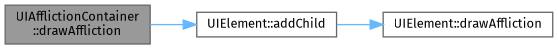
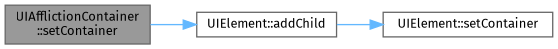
node "UIAfflictionContainer ::drawAffliction": label "UIAfflictionContainer ::drawAffliction" -> "UIAfflictionContainer ::setContainer"
node "UIElement::drawAffliction": label "UIElement::drawAffliction" -> "UIElement::setContainer"
